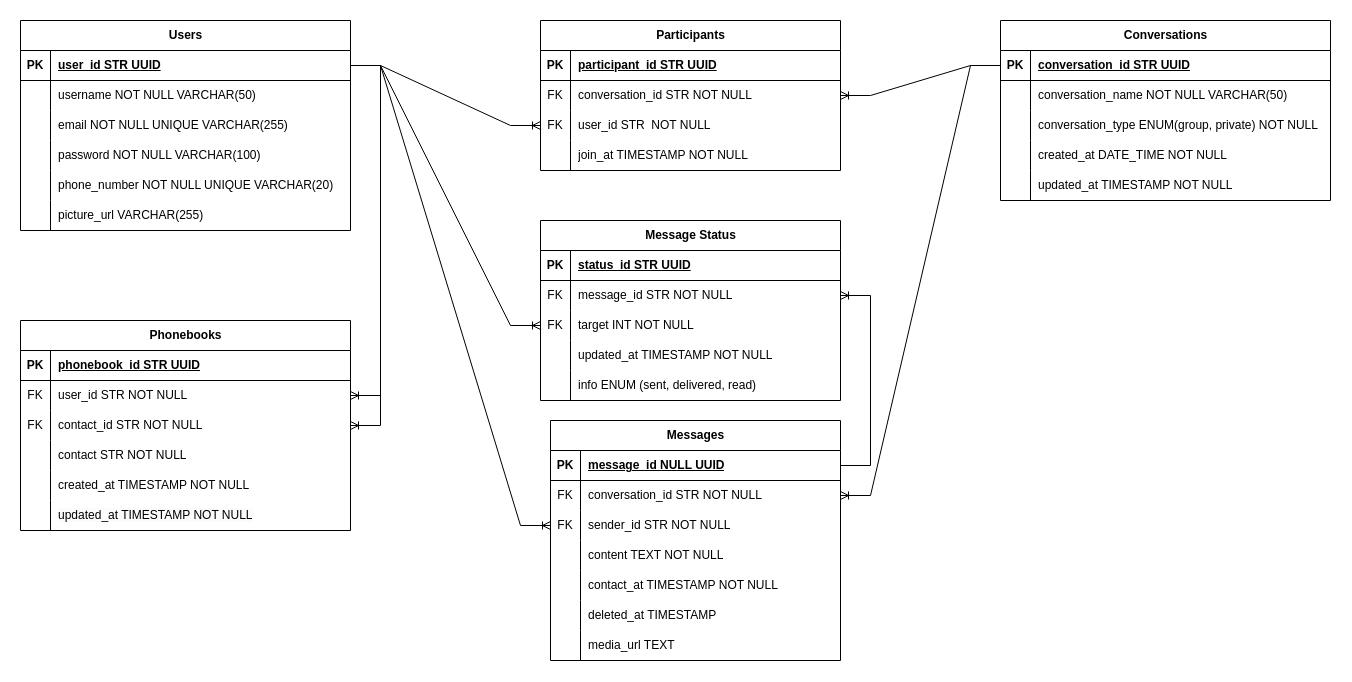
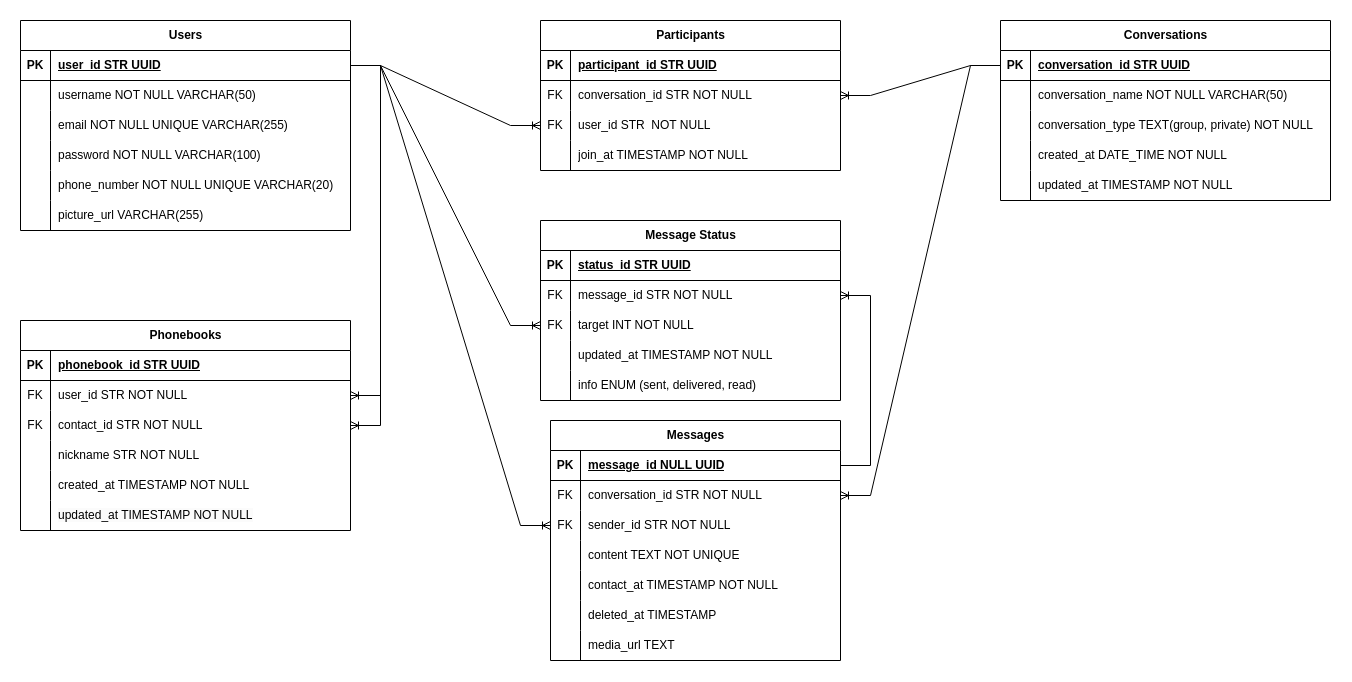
node "conversation_type ENUM(group, private) NOT NULL": label "conversation_type ENUM(group, private) NOT NULL" -> "conversation_type TEXT(group, private) NOT NULL"
node "contact STR NOT NULL": label "contact STR NOT NULL" -> "nickname STR NOT NULL"
node "content TEXT NOT NULL": label "content TEXT NOT NULL" -> "content TEXT NOT UNIQUE"
